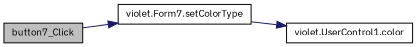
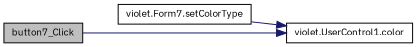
edge "button7_Click" -> "violet.Form7.setColorType": now "button7_Click" -> "violet.UserControl1.color"
